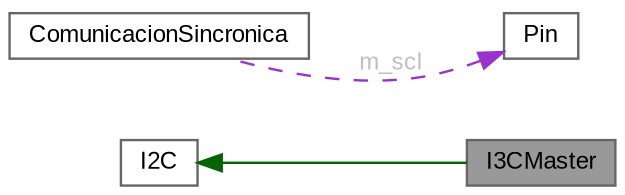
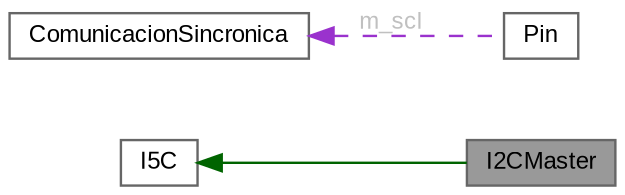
edge "ComunicacionSincronica" -> "Pin": reversed
node "I2C": label "I2C" -> "I5C"
node "I3CMaster": label "I3CMaster" -> "I2CMaster"
